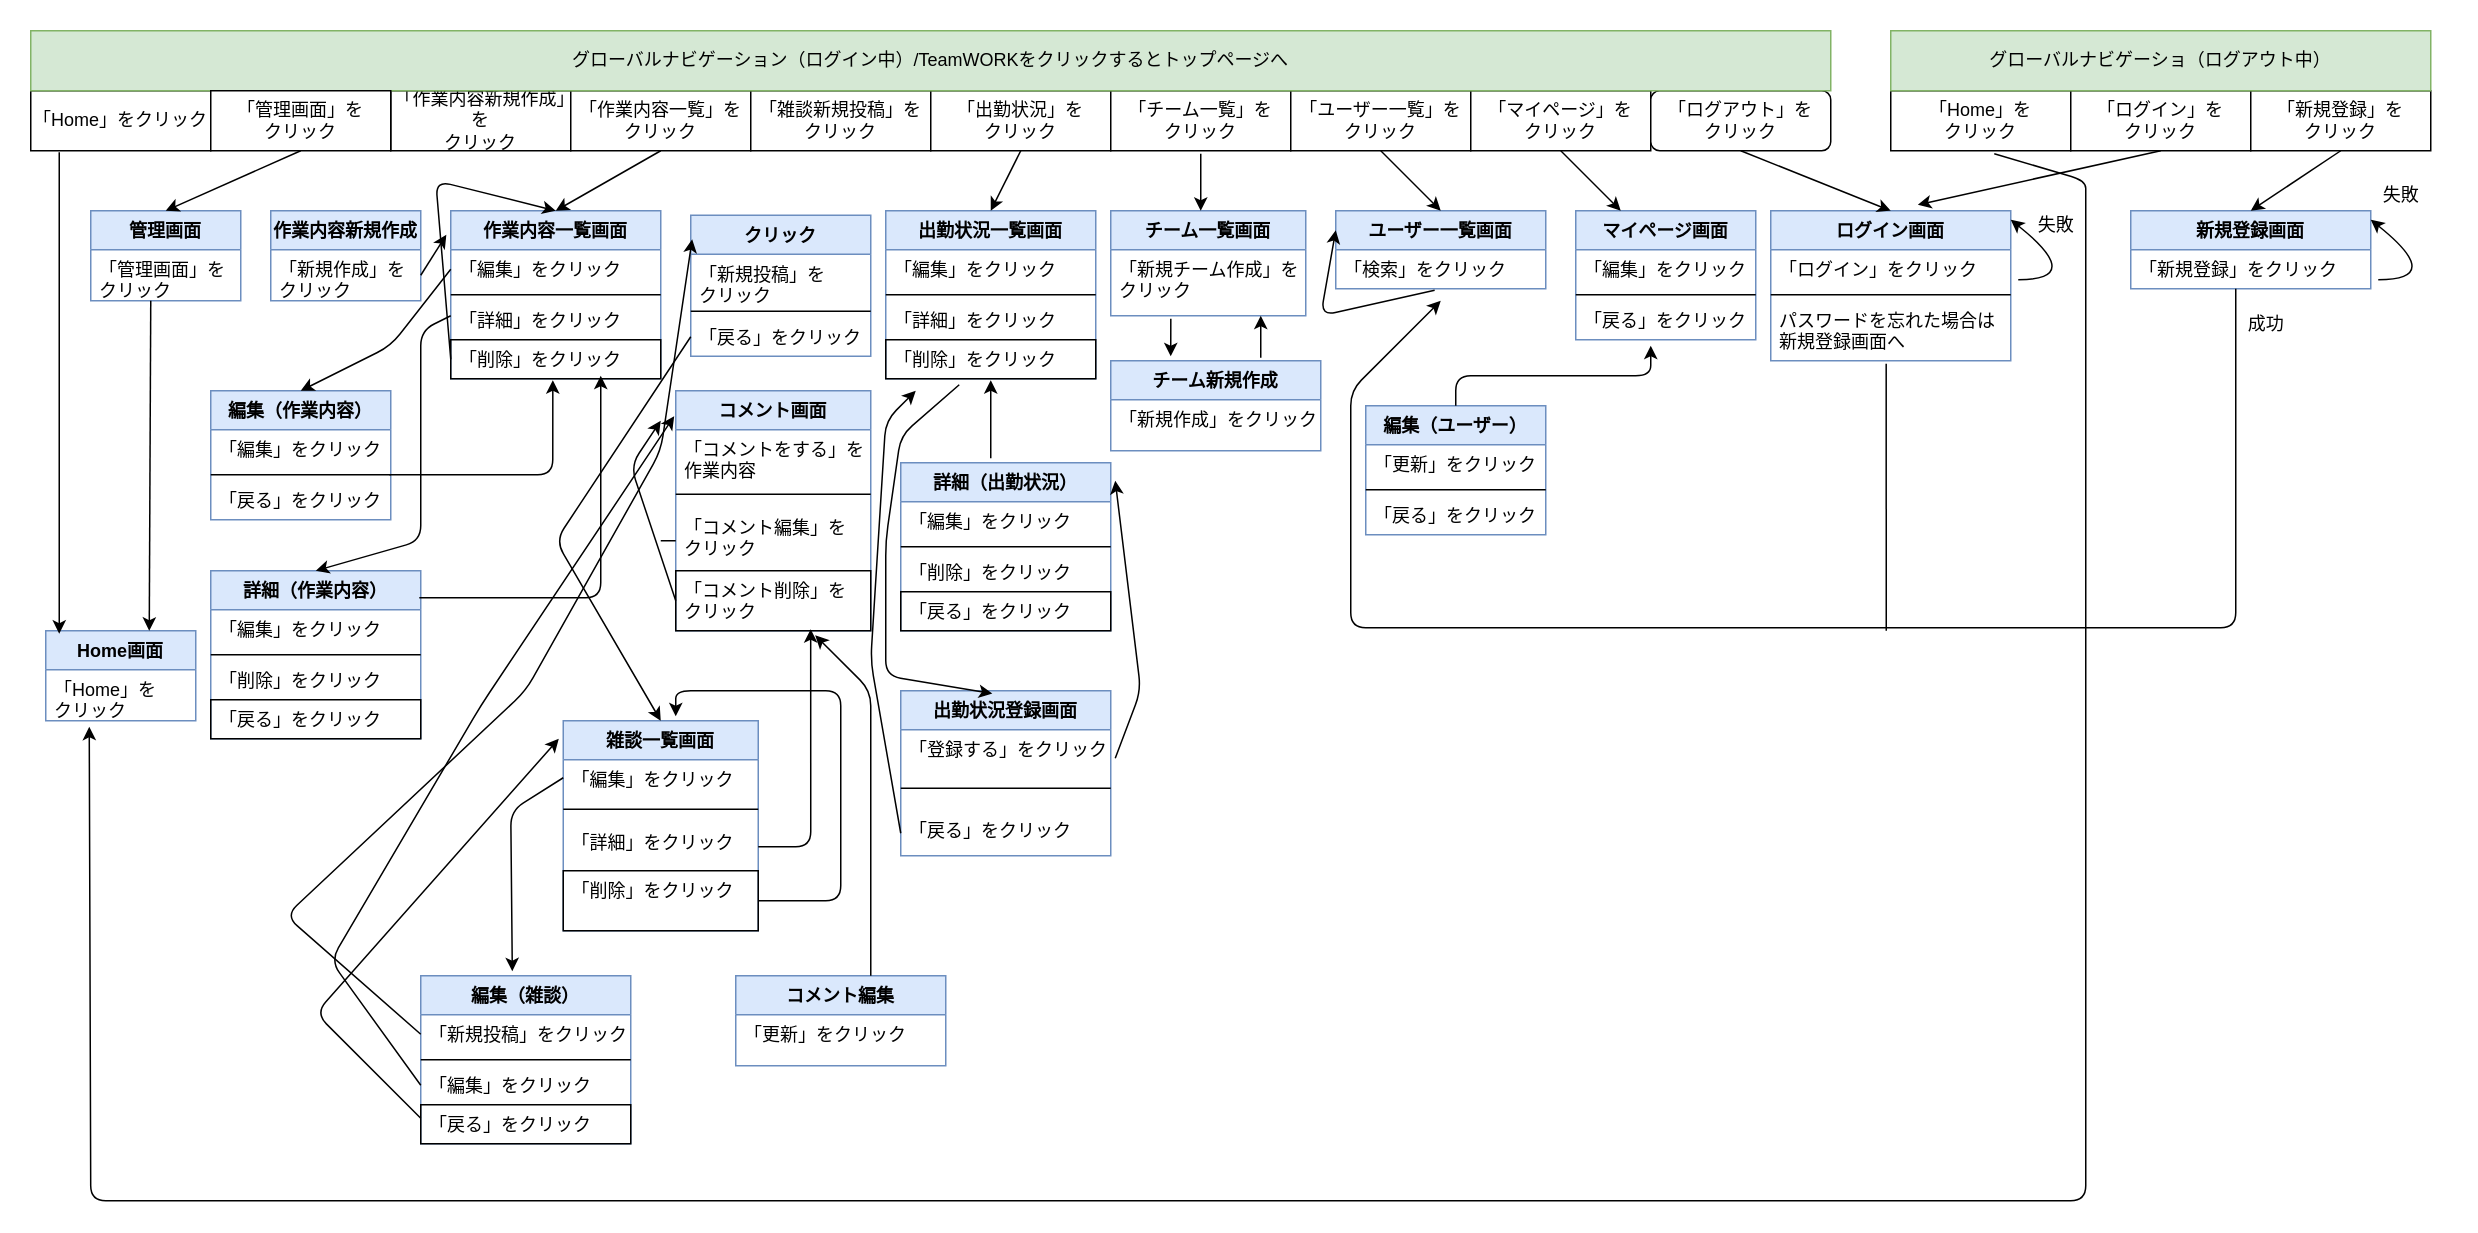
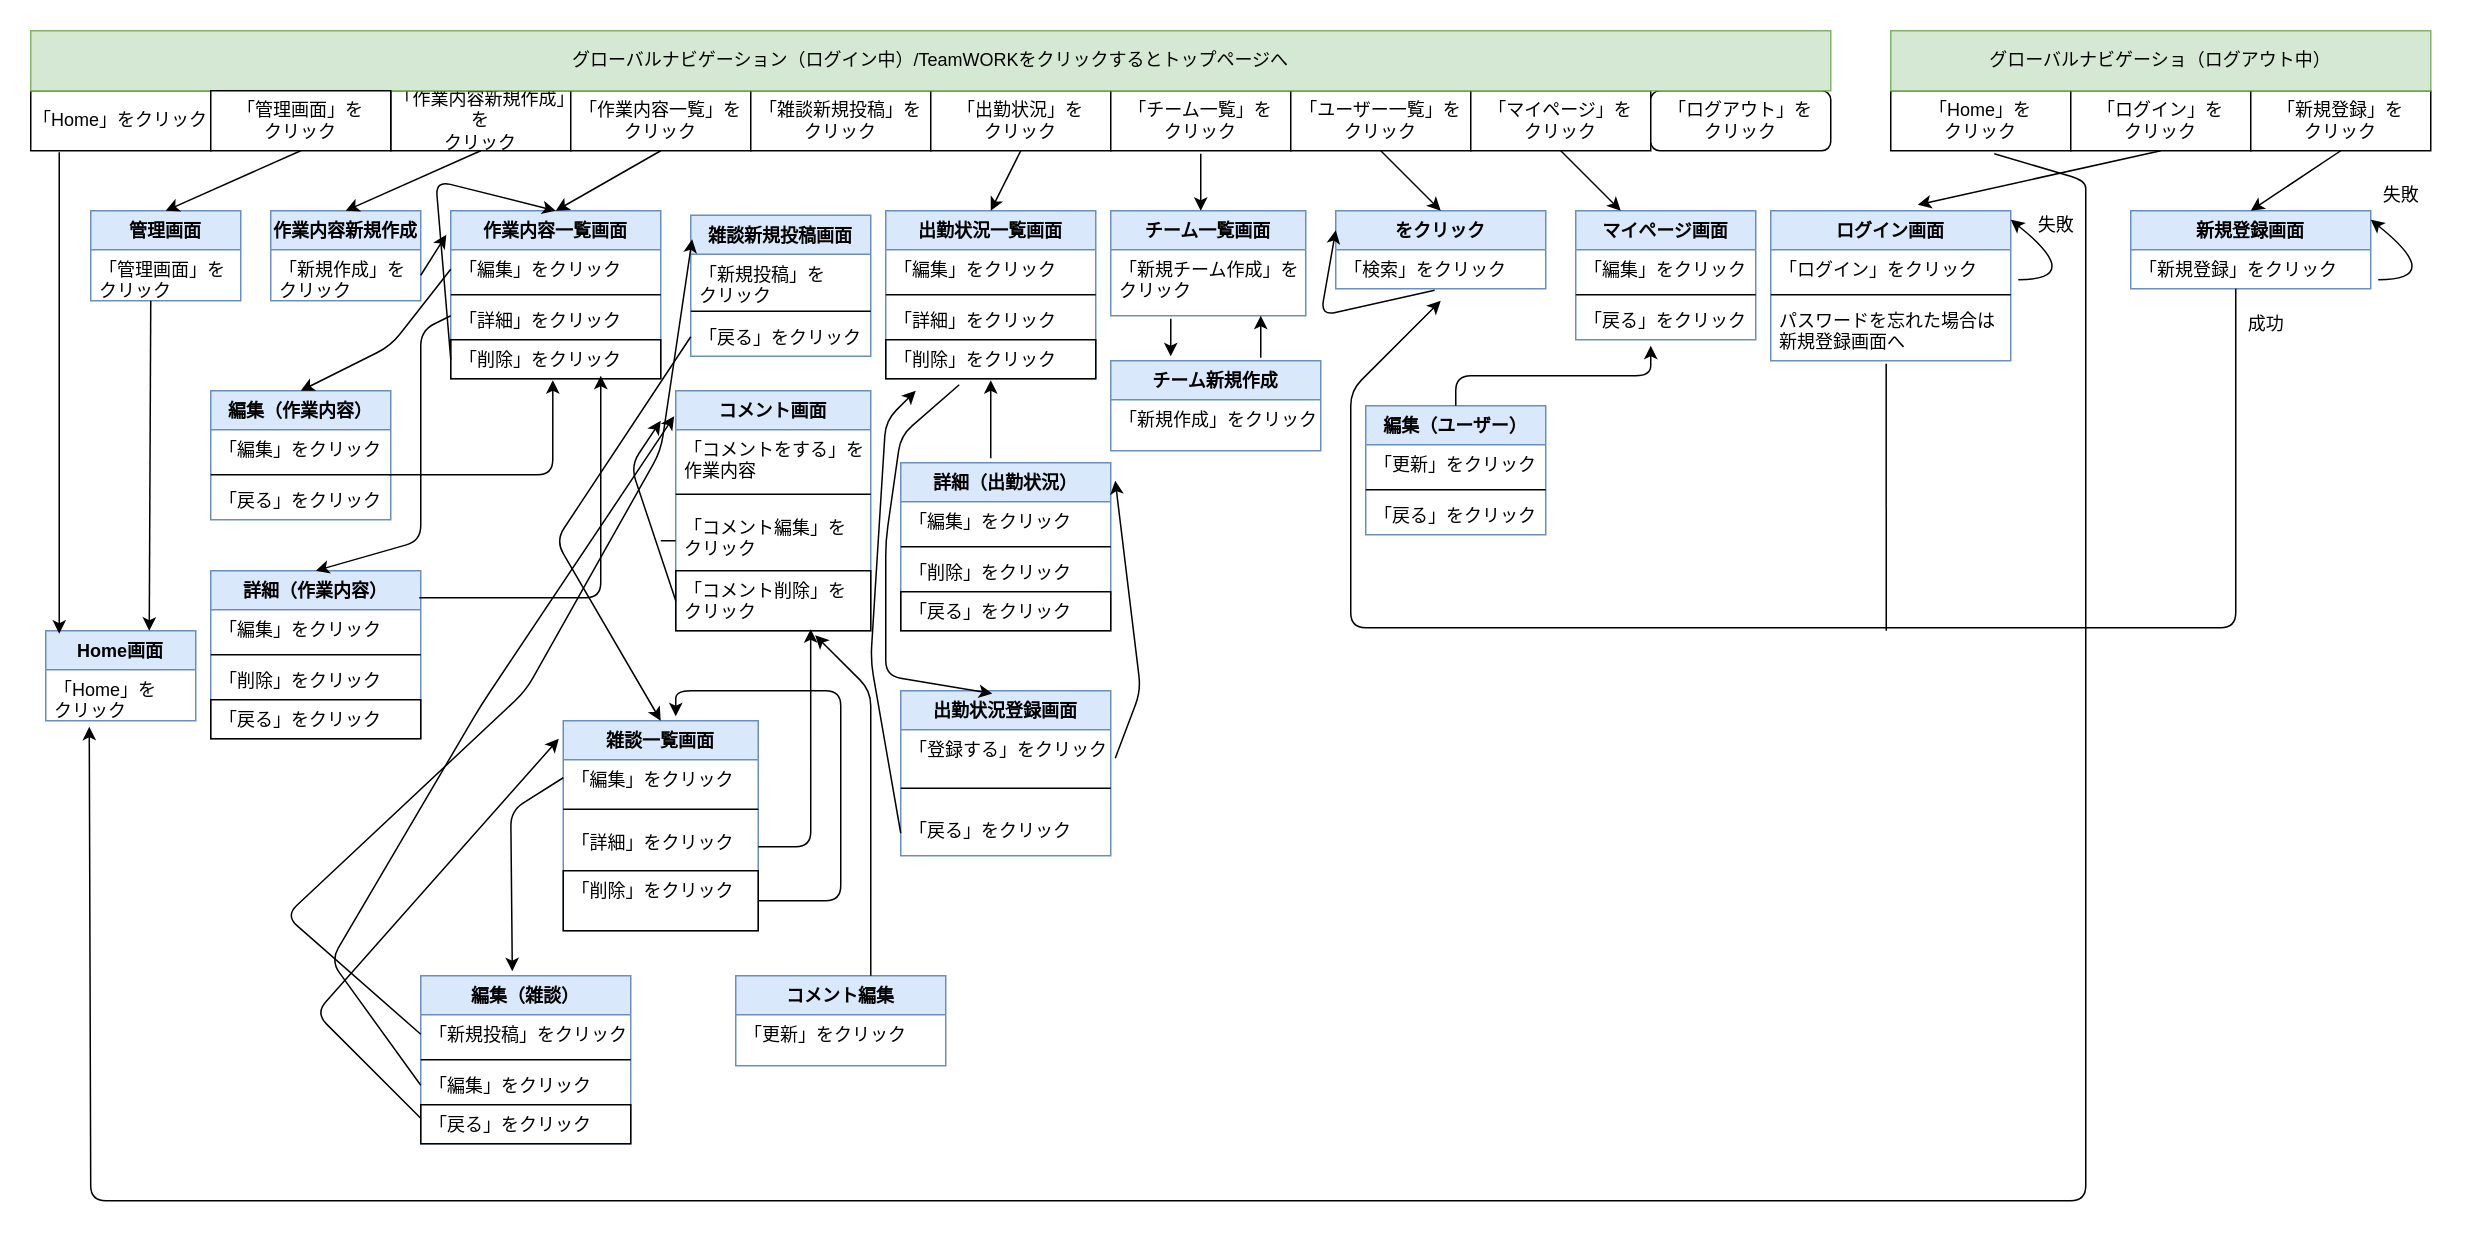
edge "「作業内容新規作成」を クリック" -> "作業内容新規作成": added
edge "「ログアウト」を クリック" -> "ログイン画面": removed
node "ユーザー一覧画面": label "ユーザー一覧画面" -> "をクリック"
node "クリック": label "クリック" -> "雑談新規投稿画面"
